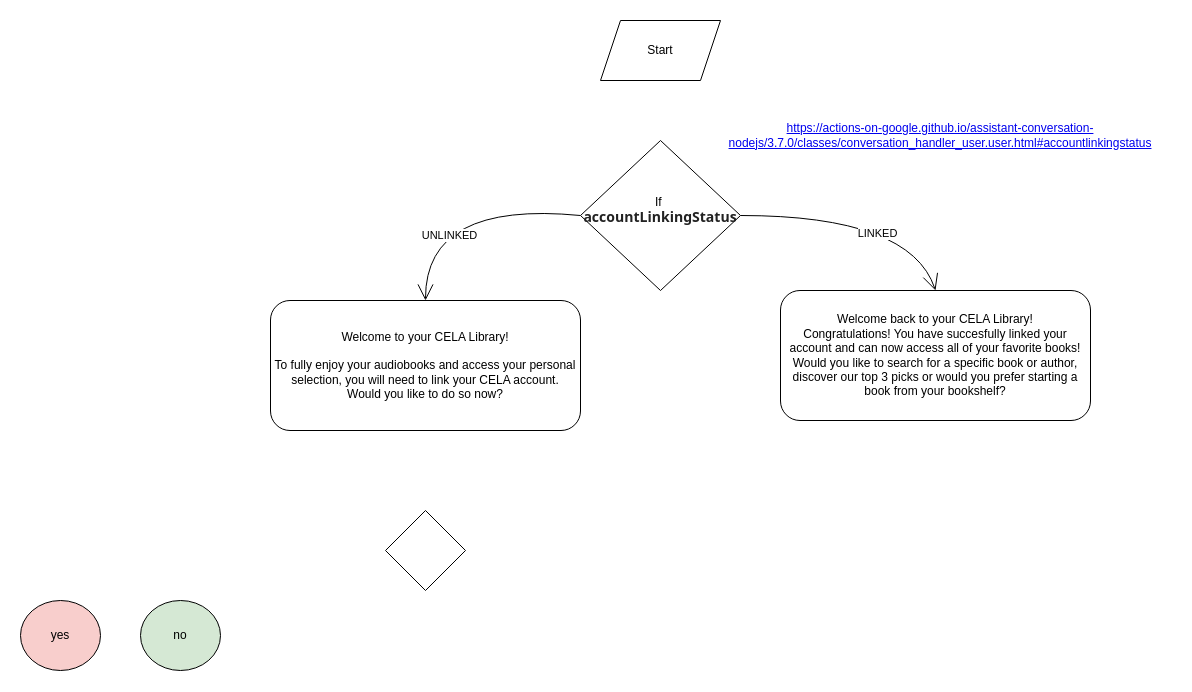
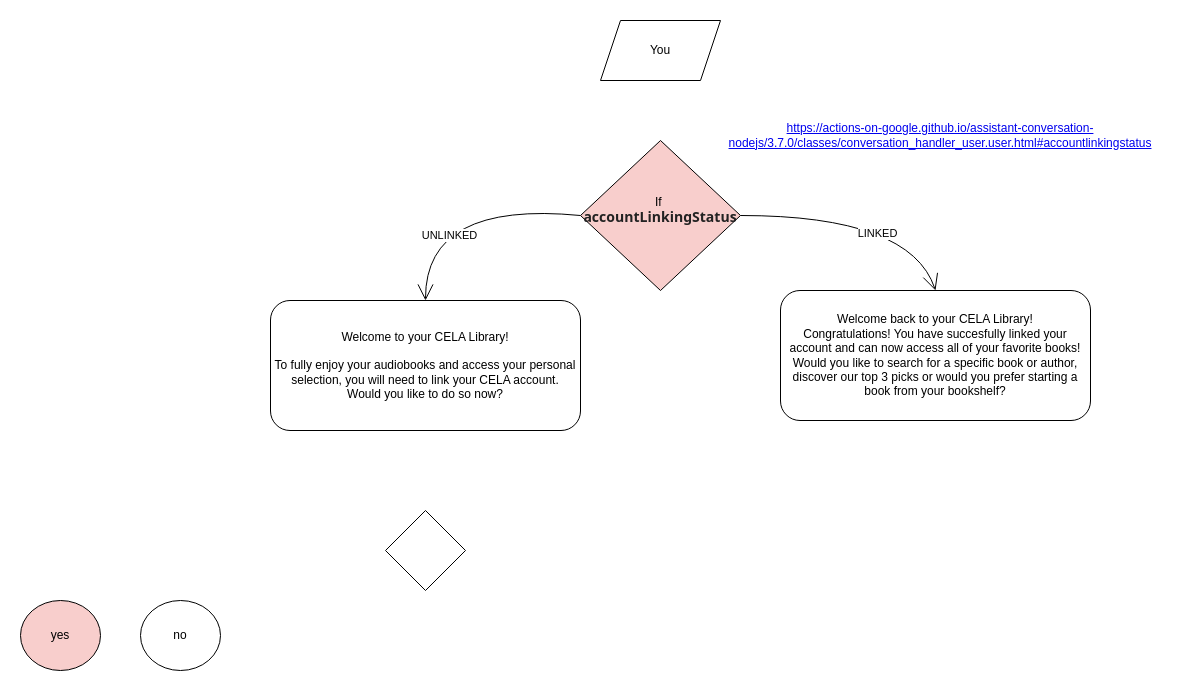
node "Start": label "Start" -> "You"
node "If accountLinkingStatus": fillcolor #ffffff -> #f8cecc
node "no": fillcolor #d5e8d4 -> #ffffff
